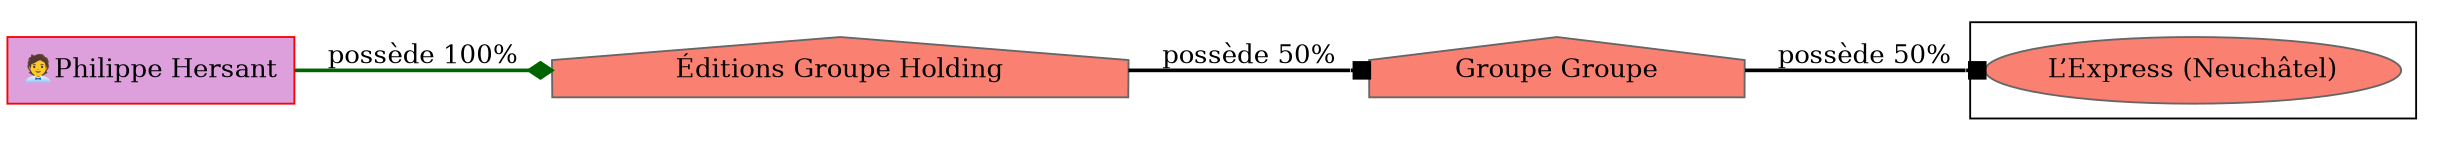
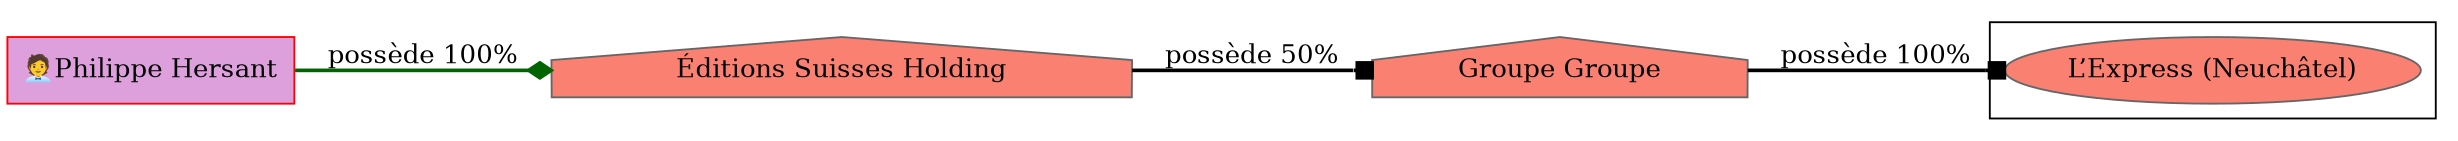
edge "Groupe Groupe" -> "L’Express (Neuchâtel)": label "possède 50%" -> "possède 100%"
node "Éditions Groupe Holding": label "Éditions Groupe Holding" -> "Éditions Suisses Holding"
